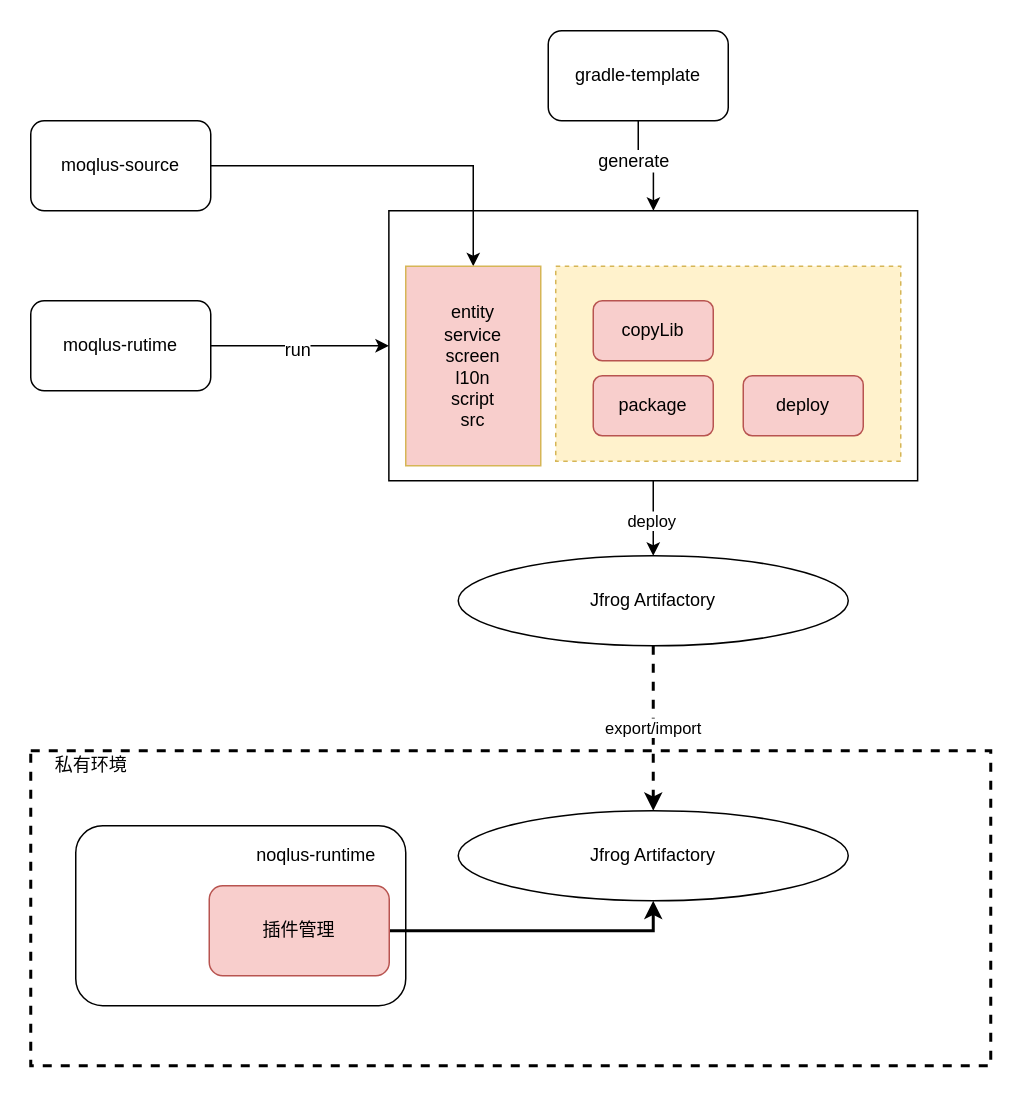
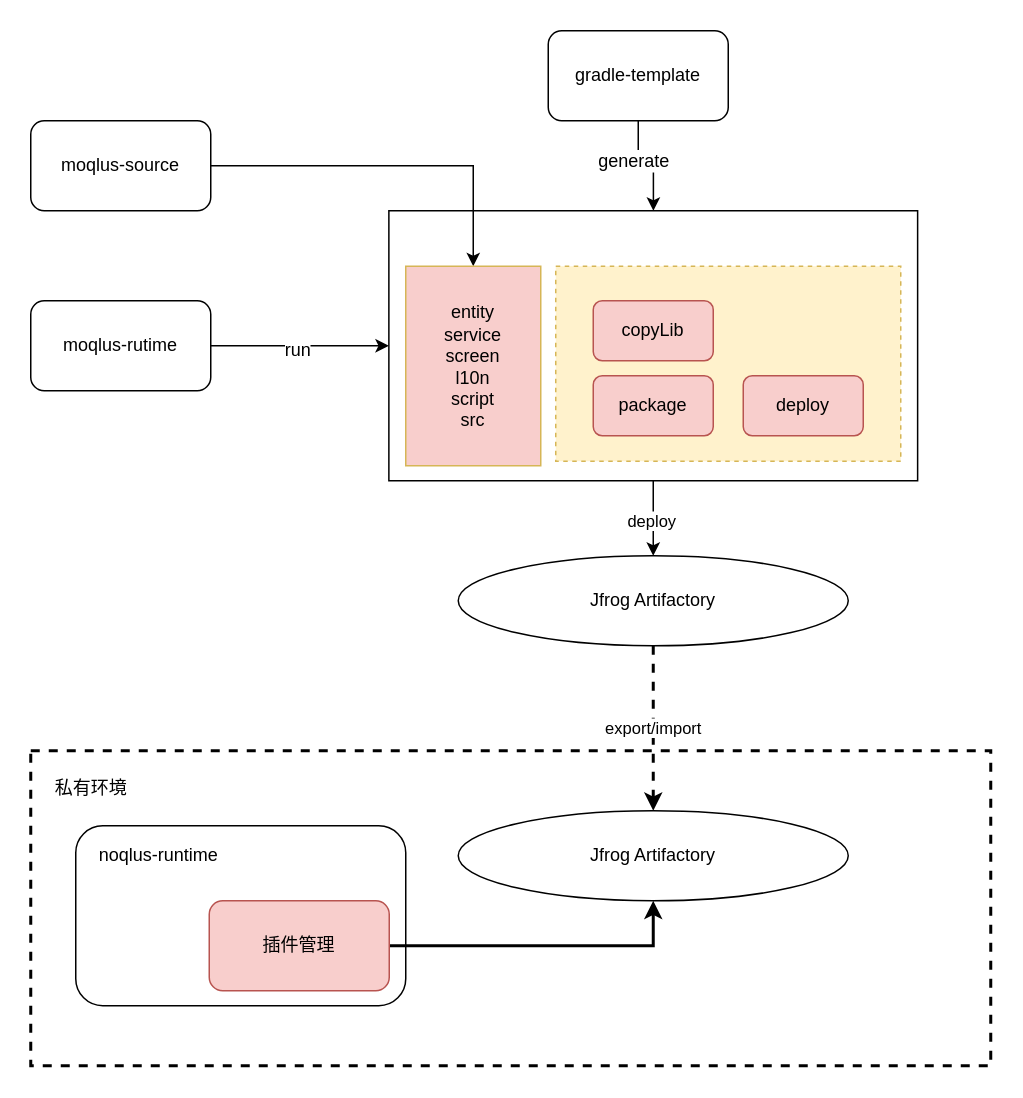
node "私有环境": moved (91, 766) -> (91, 788)
node "noqlus-runtime": moved (316, 856) -> (158, 856)
node "插件管理": moved (299, 931) -> (299, 946)
